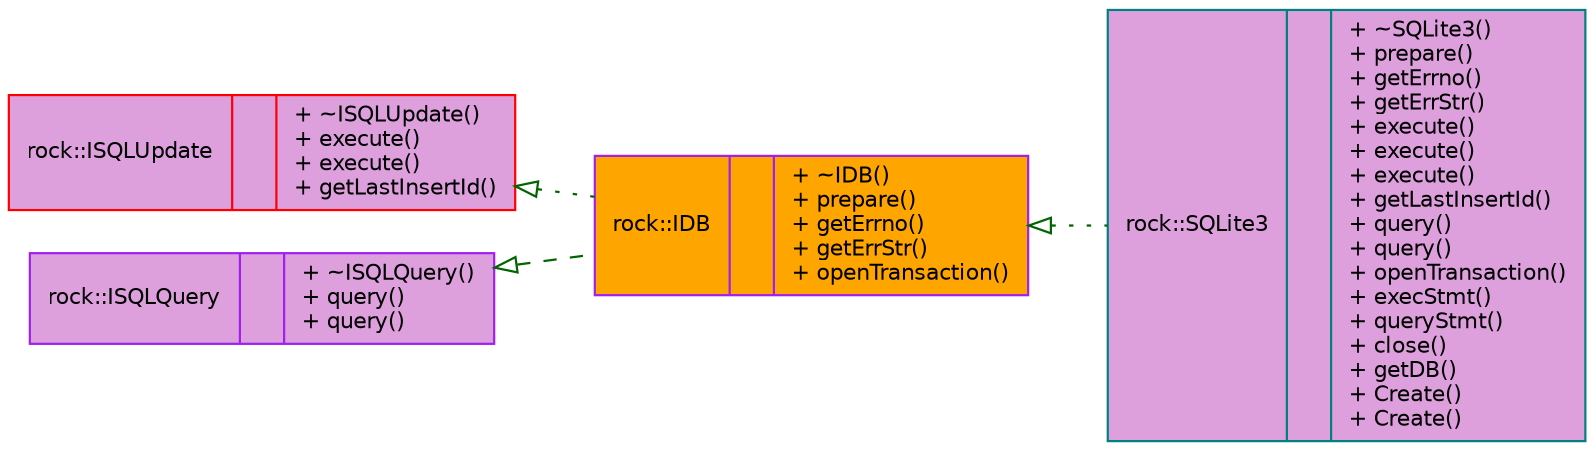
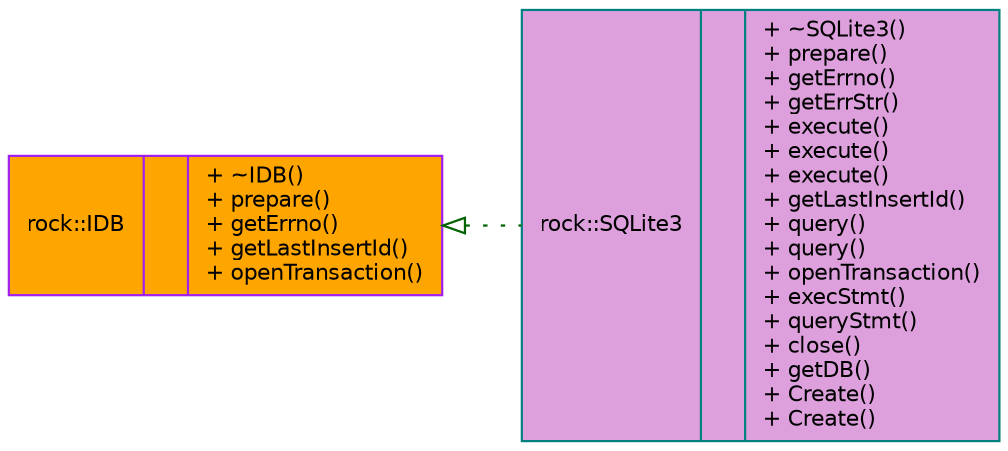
node "rock::ISQLUpdate": removed
node "rock::IDB": text "+ getErrStr()" -> "+ getLastInsertId()"
node "rock::ISQLQuery": removed
